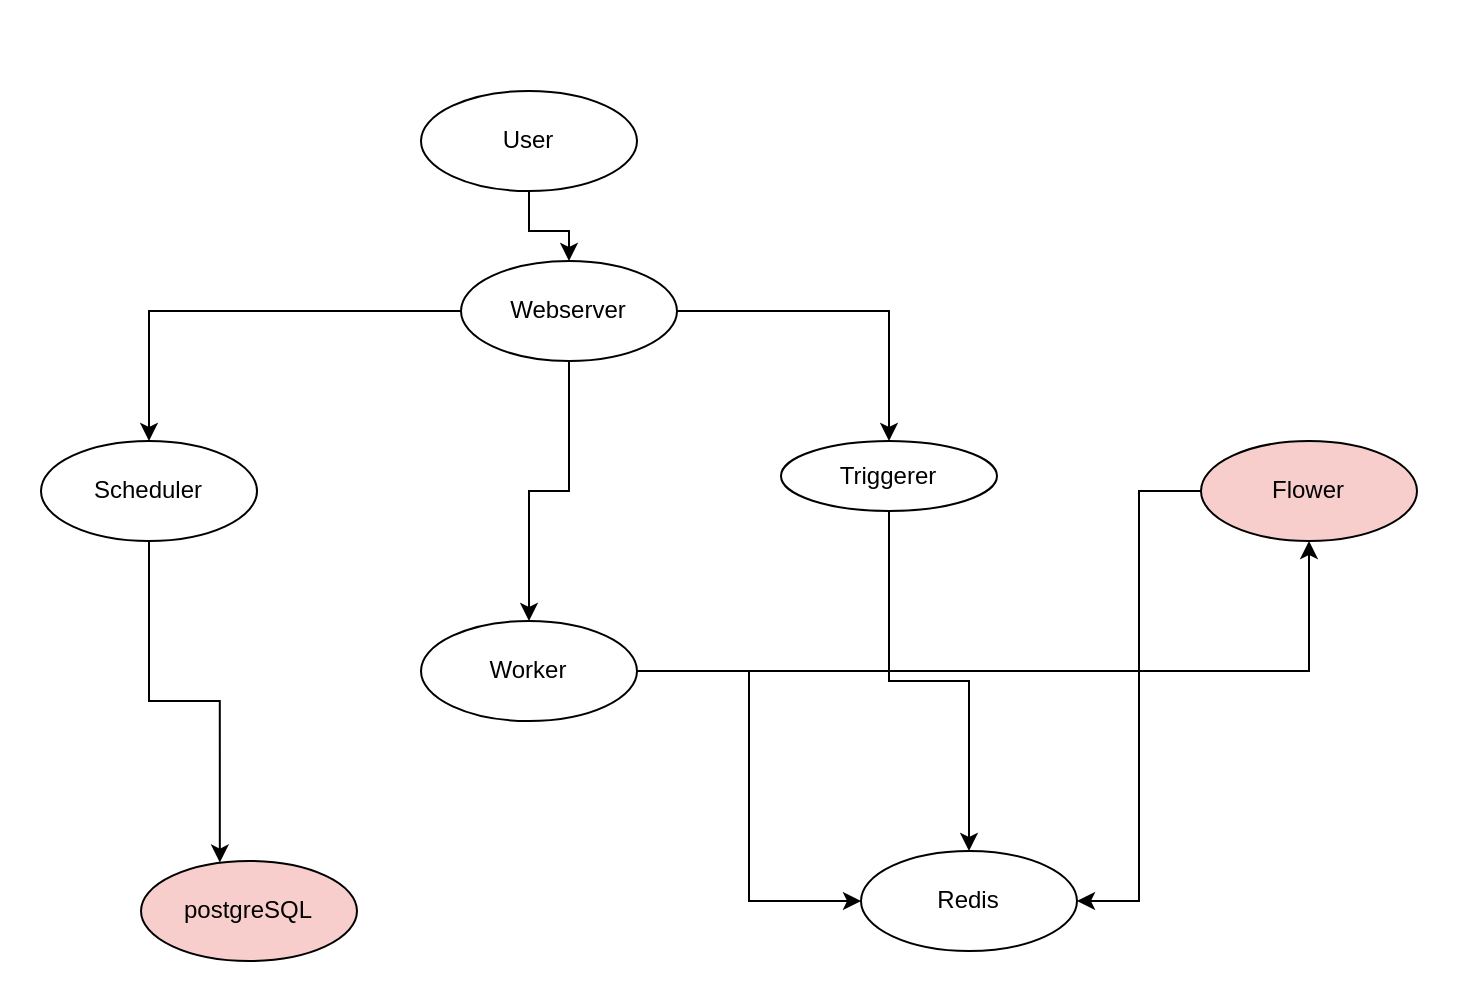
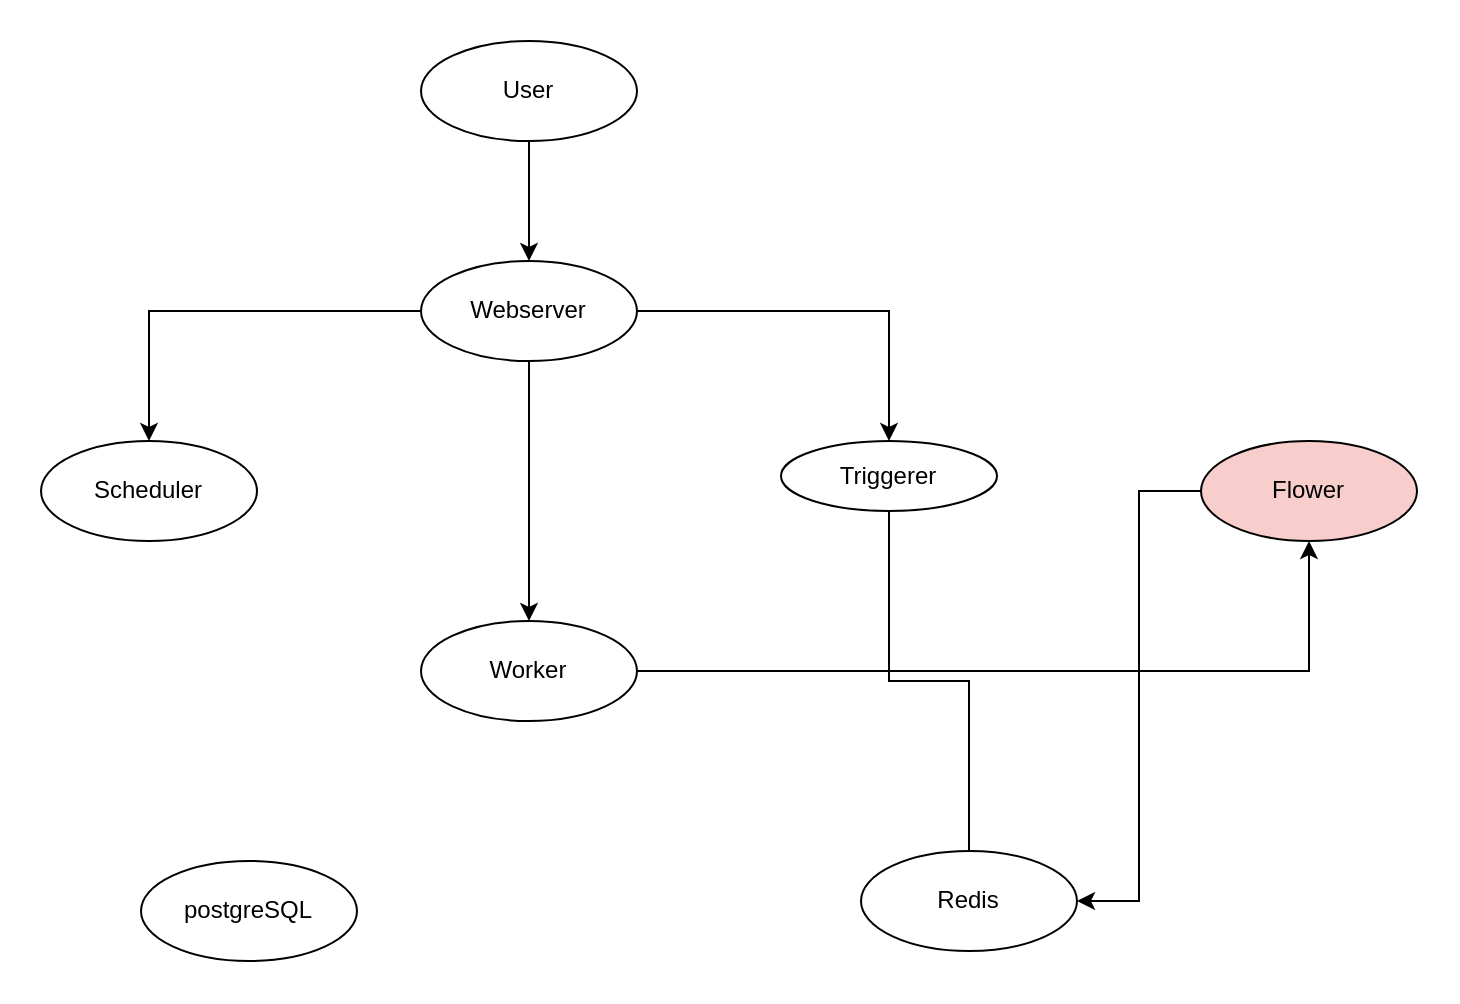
node "User": moved (529, 141) -> (529, 91)
node "Webserver": moved (569, 311) -> (529, 311)
edge "Scheduler" -> "postgreSQL": removed
edge "Triggerer" -> "Redis": arrowhead classic -> none
edge "Worker" -> "Redis": removed
node "postgreSQL": fillcolor #f8cecc -> #ffffff
